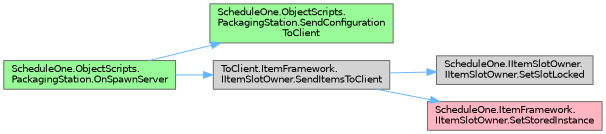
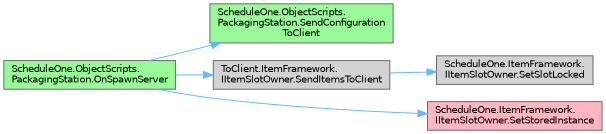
node "ScheduleOne.IItemSlotOwner. IItemSlotOwner.SetSlotLocked": label "ScheduleOne.IItemSlotOwner. IItemSlotOwner.SetSlotLocked" -> "ScheduleOne.ItemFramework. IItemSlotOwner.SetSlotLocked"
edge "ToClient.ItemFramework. IItemSlotOwner.SendItemsToClient" -> "ScheduleOne.ItemFramework. IItemSlotOwner.SetStoredInstance": now "ScheduleOne.ObjectScripts. PackagingStation.OnSpawnServer" -> "ScheduleOne.ItemFramework. IItemSlotOwner.SetStoredInstance"
